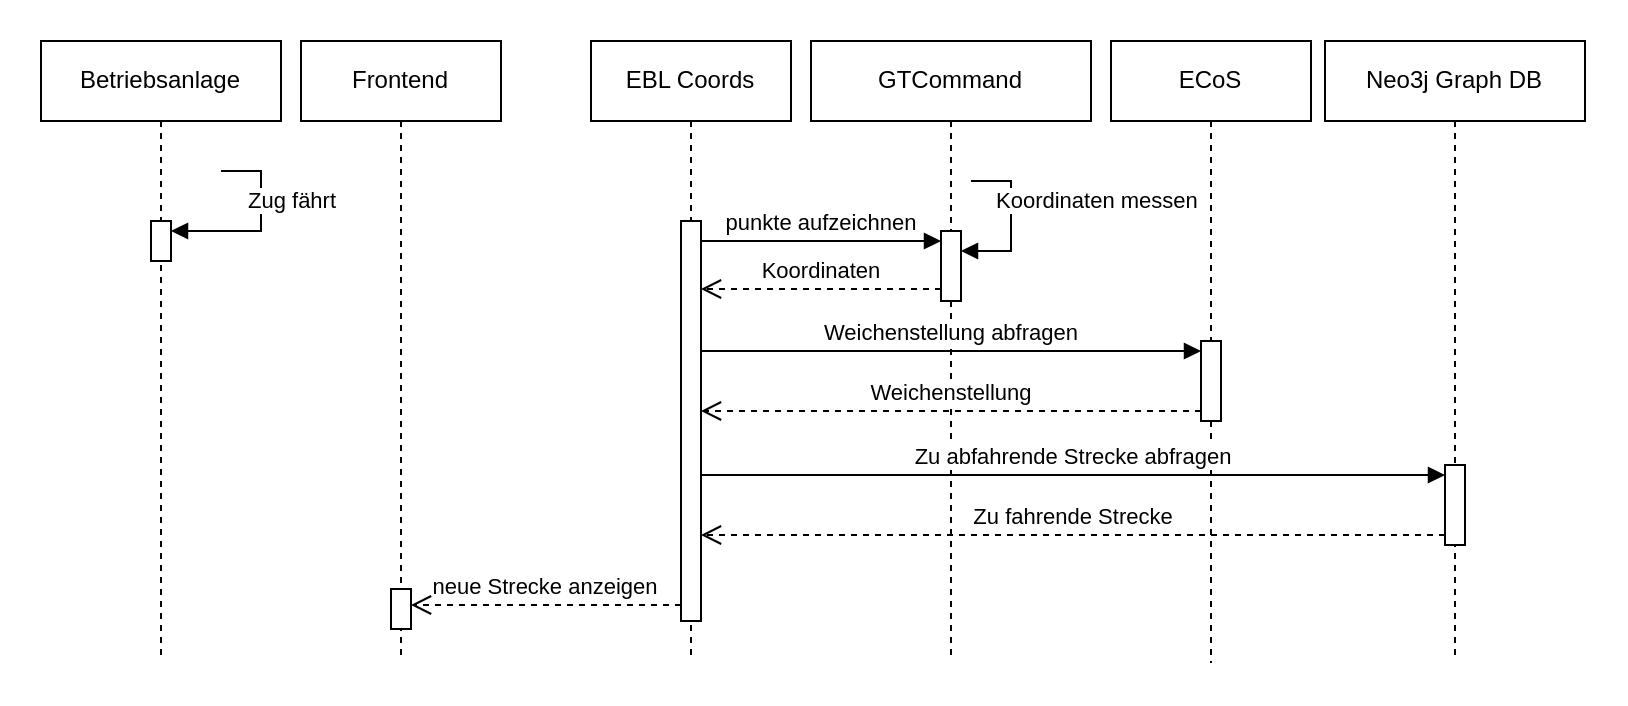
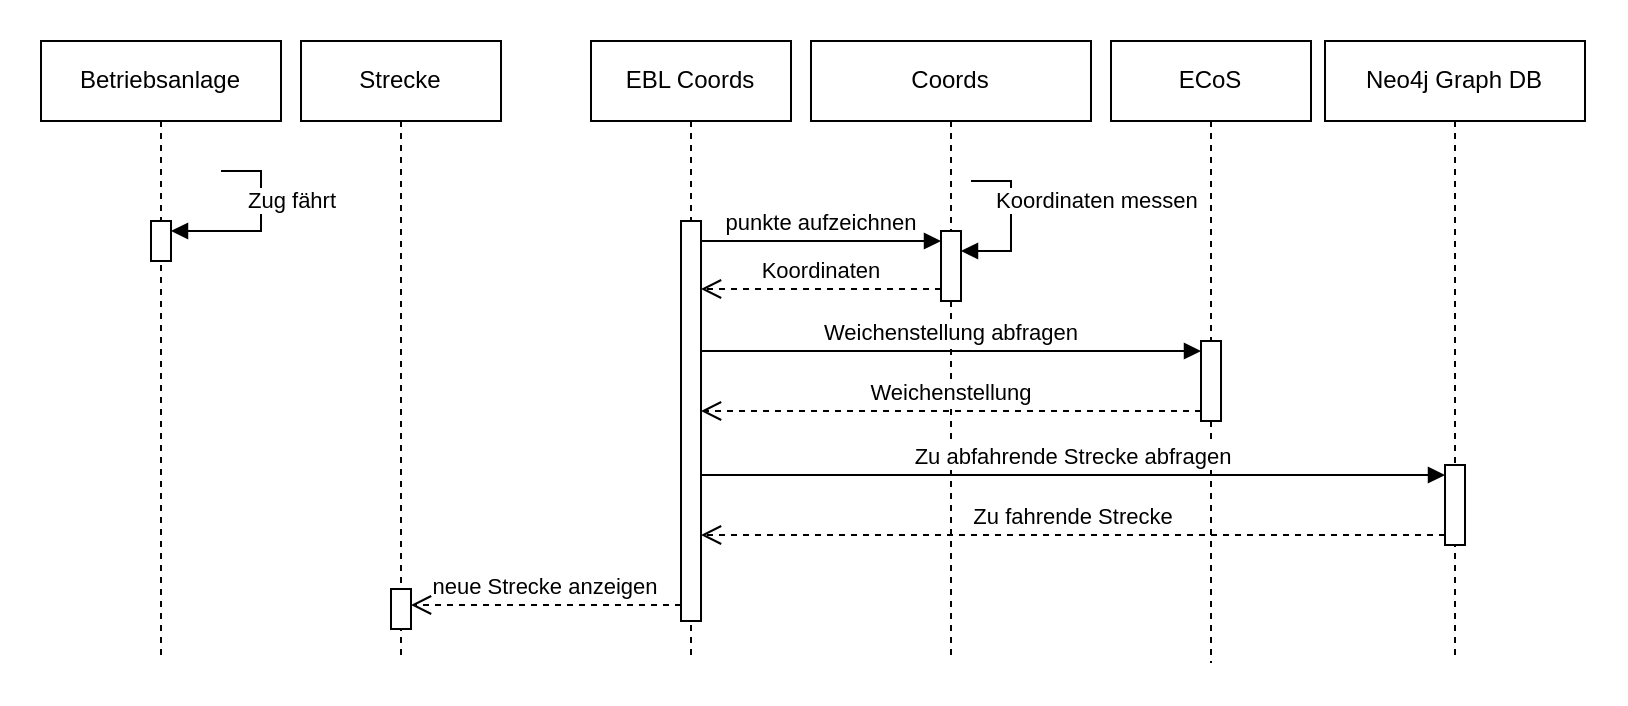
node "Frontend": label "Frontend" -> "Strecke"
node "GTCommand": label "GTCommand" -> "Coords"
node "Neo3j Graph DB": label "Neo3j Graph DB" -> "Neo4j Graph DB"
